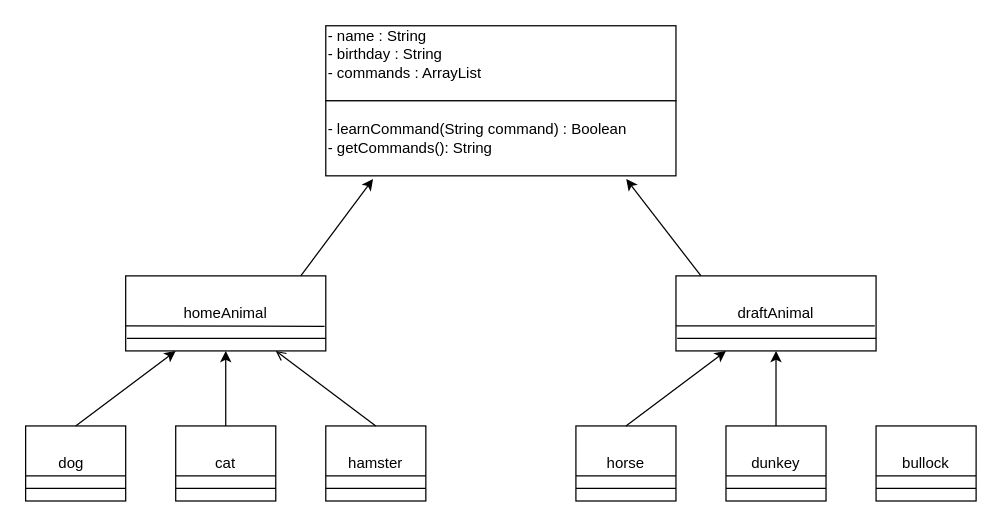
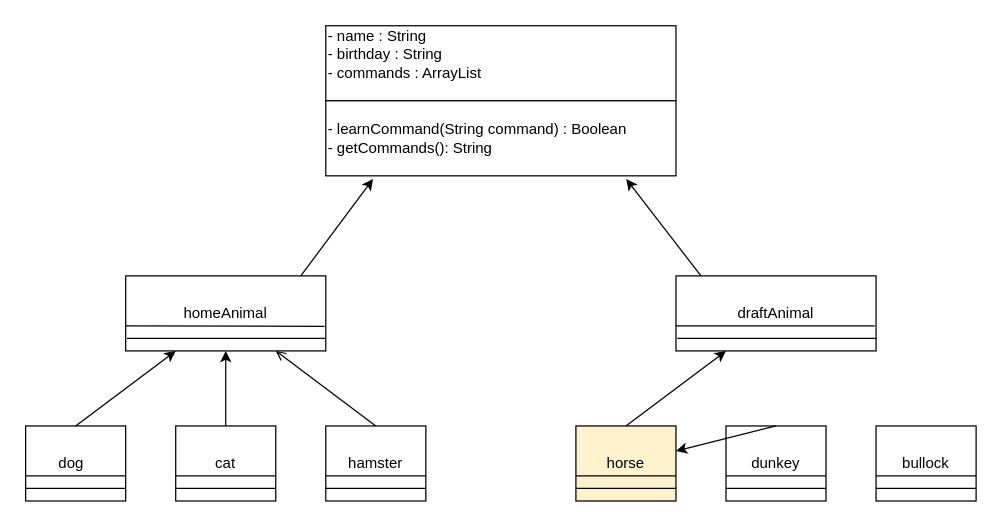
edge "dunkey" -> "draftAnimal": now "dunkey" -> "horse"
node "horse": fillcolor #ffffff -> #fff2cc
